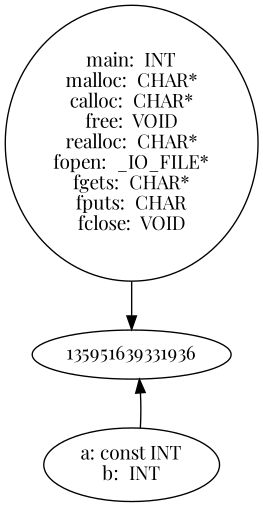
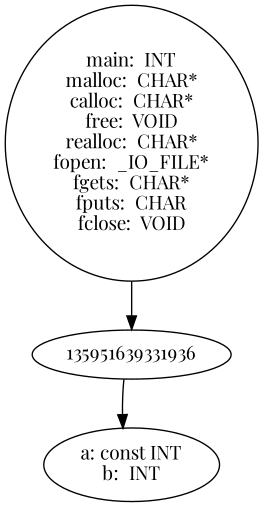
edge "a: const INT b:  INT" -> "135951639331936": reversed
